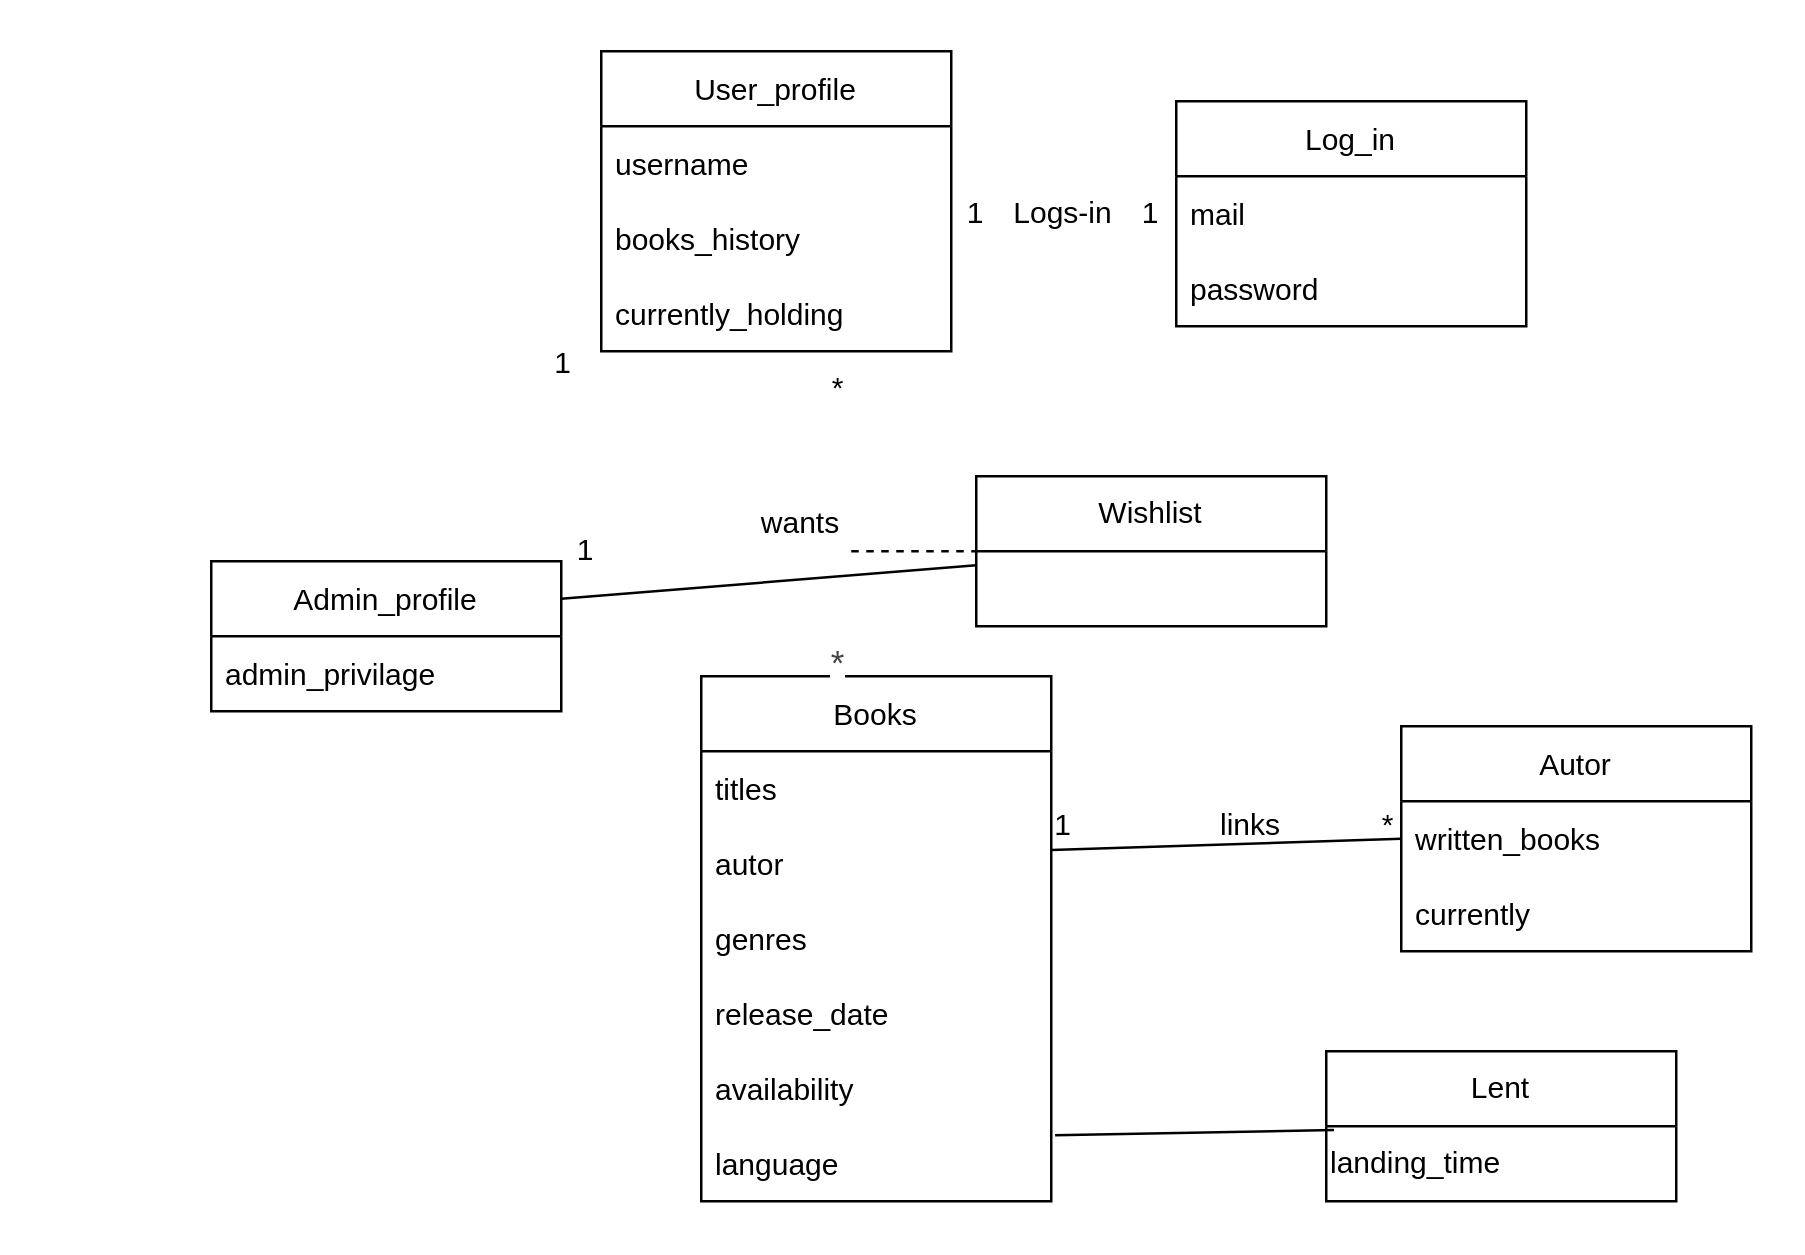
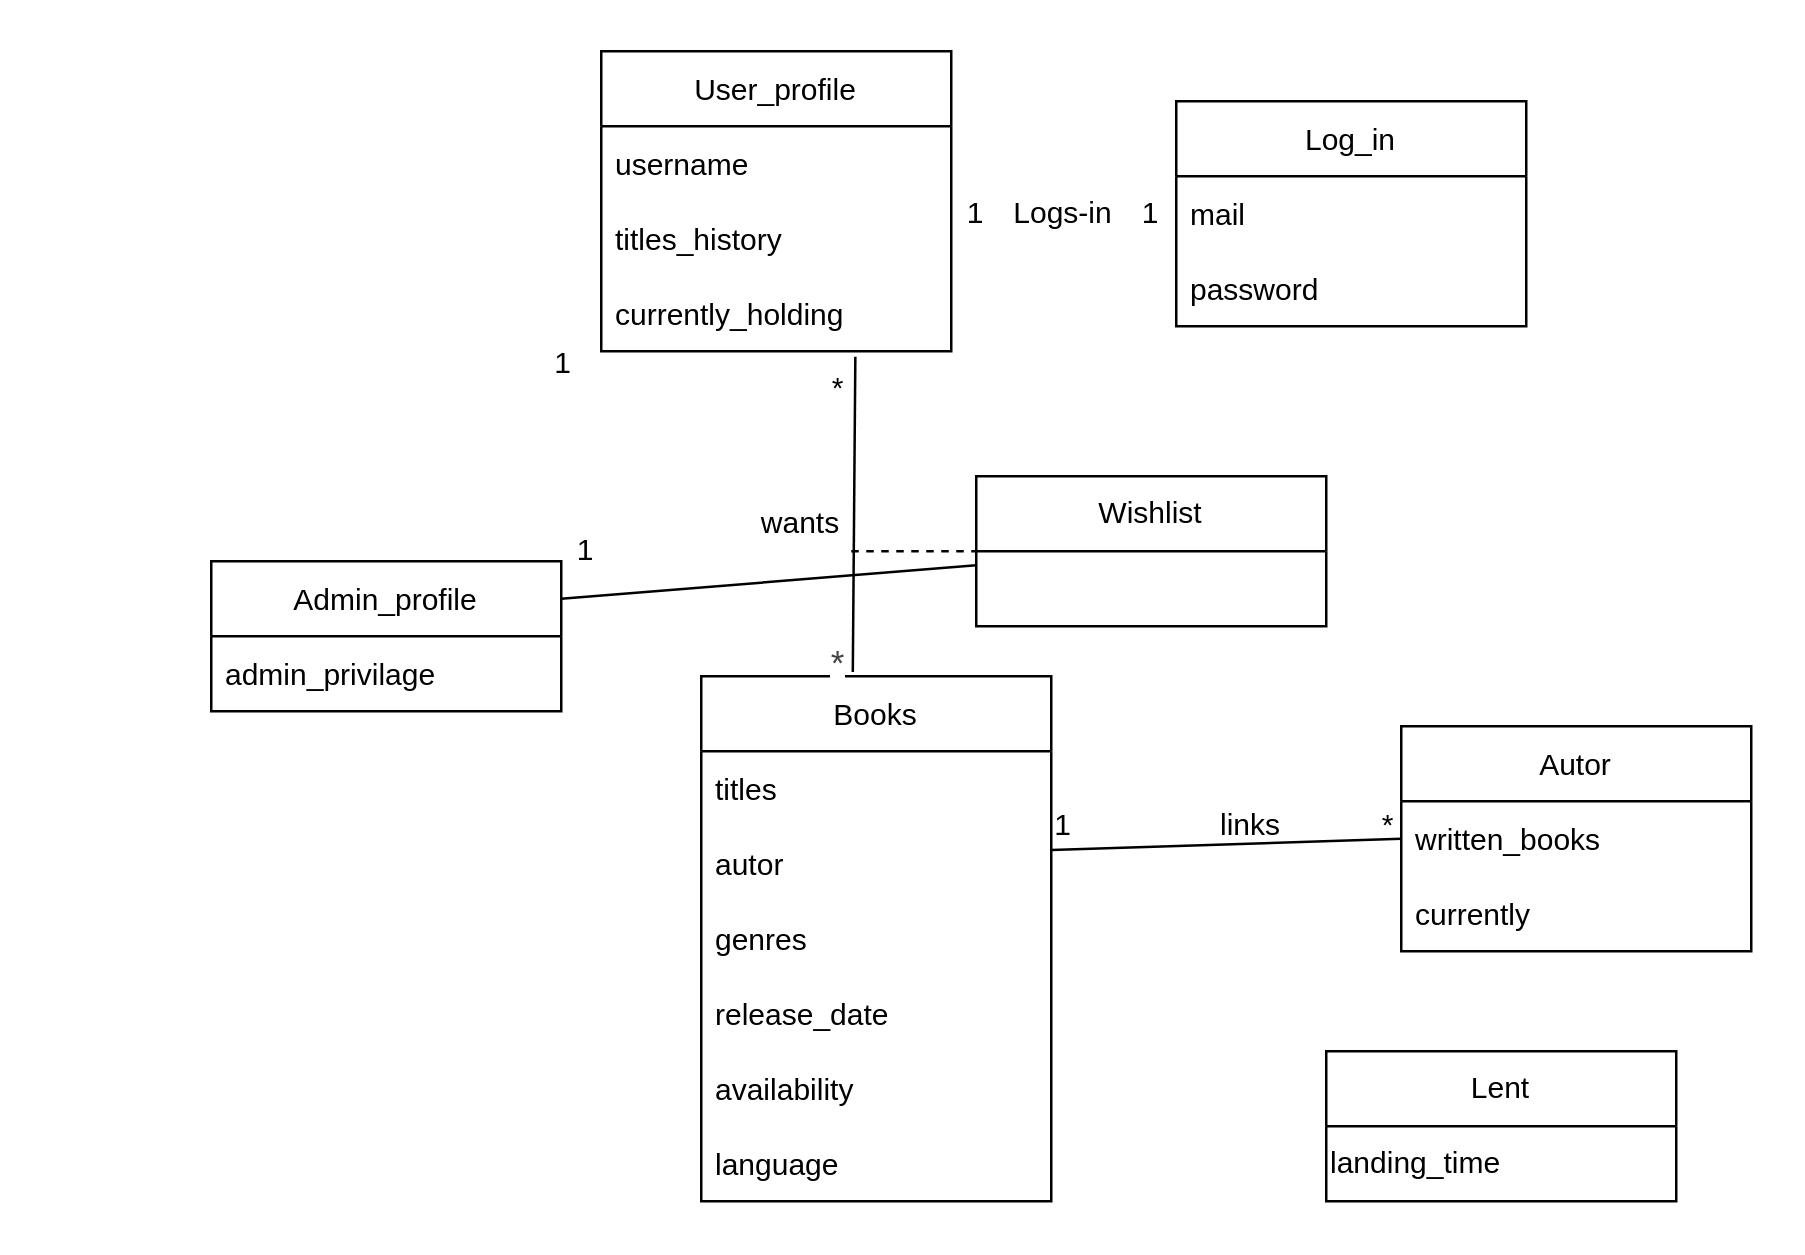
node "books_history": label "books_history" -> "titles_history"
edge "currently_holding" -- "Books": added
edge "language" -- "landing_time": removed
